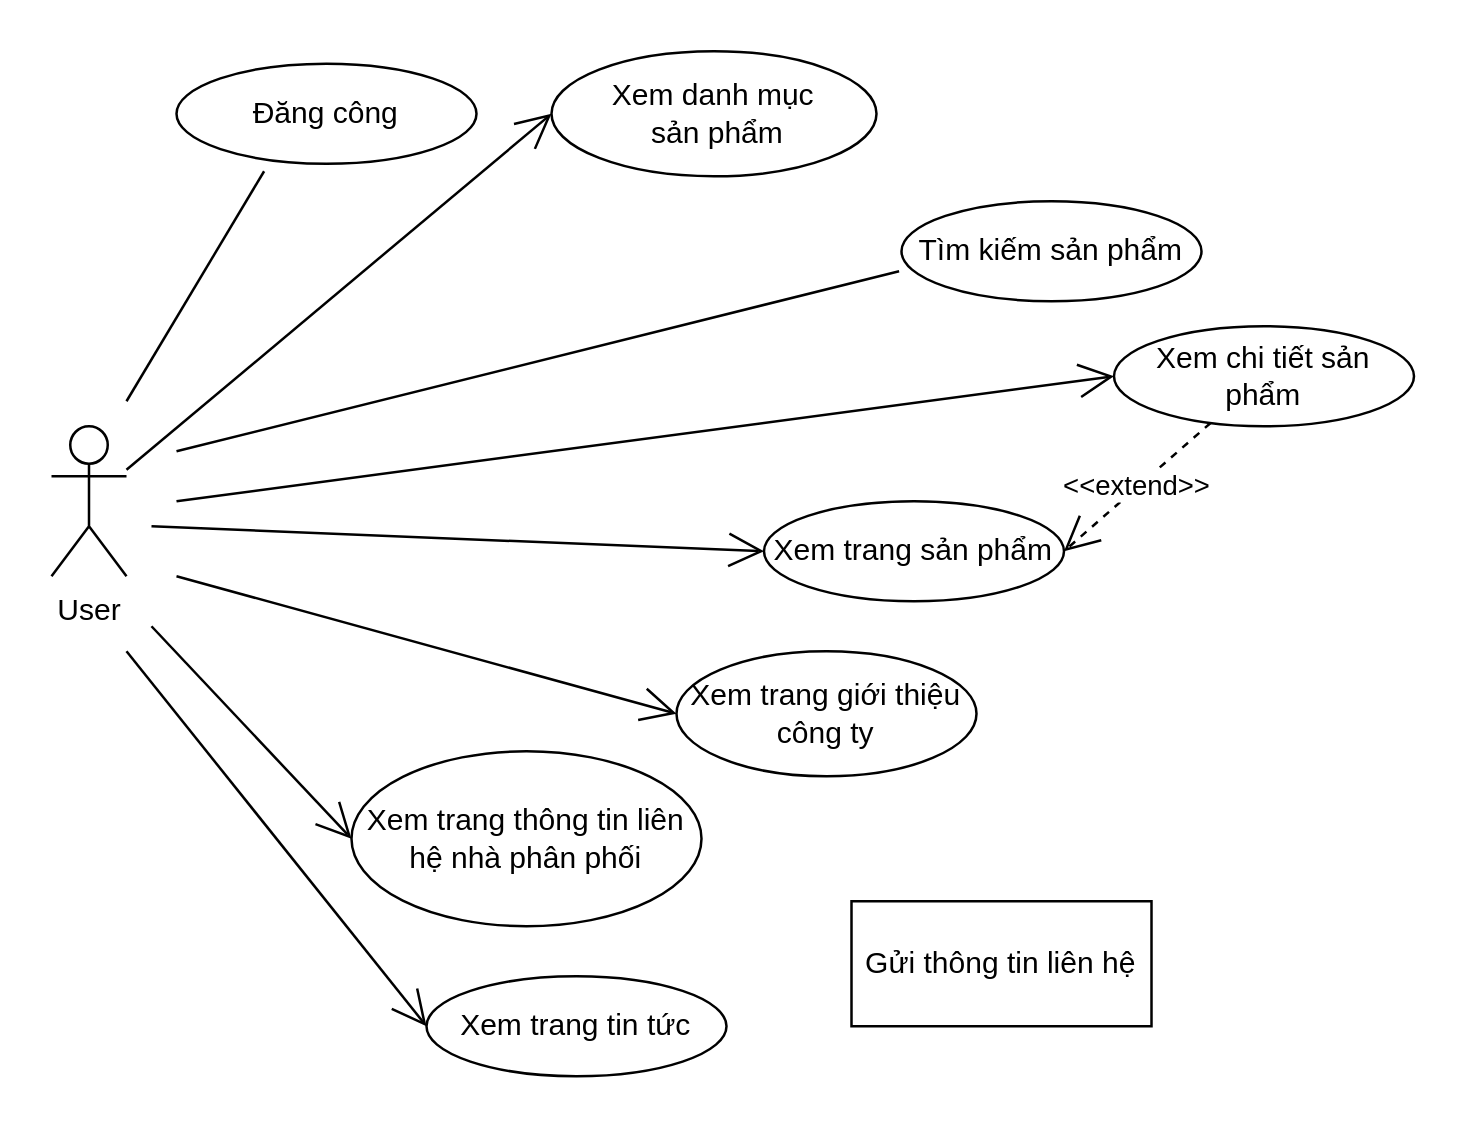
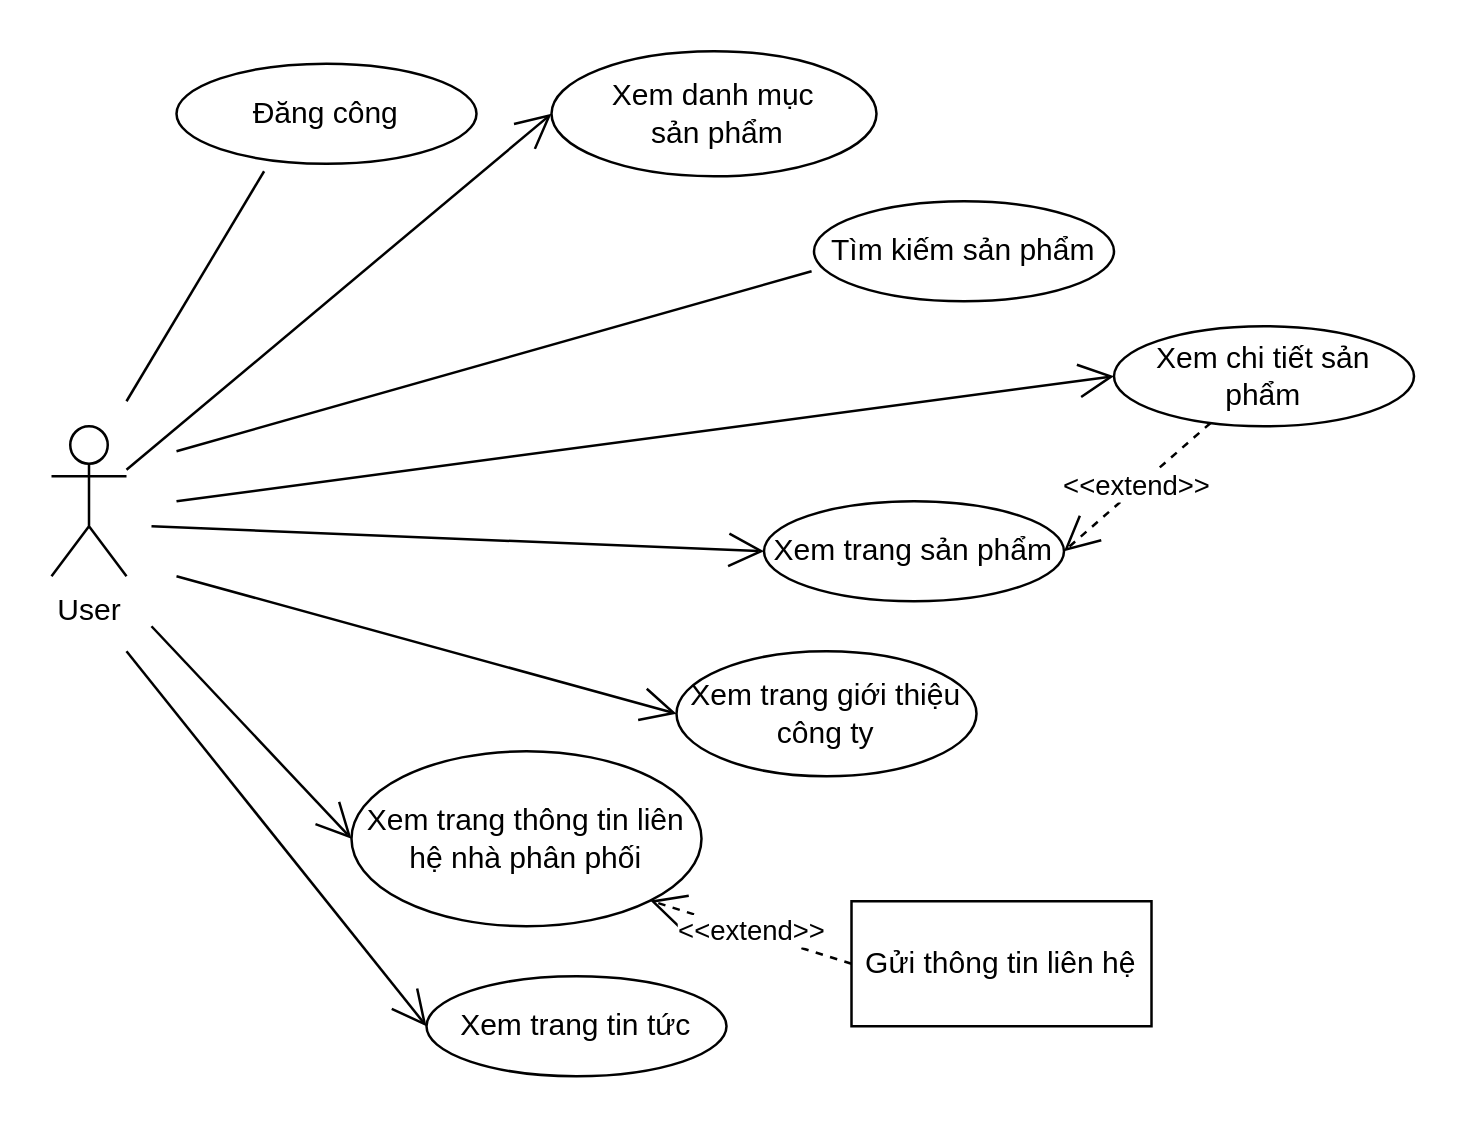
node "Tìm kiếm sản phẩm": moved (1051, 251) -> (964, 251)
edge "Gửi thông tin liên hệ" -> "Xem trang thông tin liên hệ nhà phân phối": added, label "<<extend>>"
